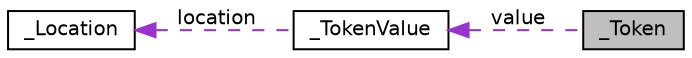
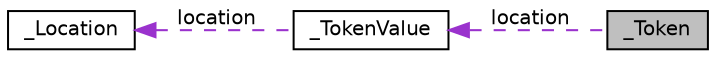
edge "_Token" -> "_TokenValue": label " value" -> " location"
